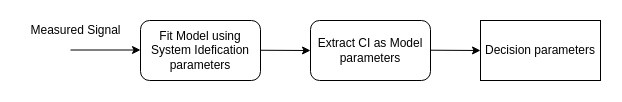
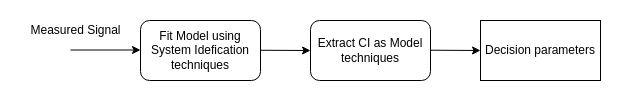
node "Fit Model using System Idefication parameters": label "Fit Model using System Idefication parameters" -> "Fit Model using System Idefication techniques"
node "Extract CI as Model parameters": label "Extract CI as Model parameters" -> "Extract CI as Model techniques"
